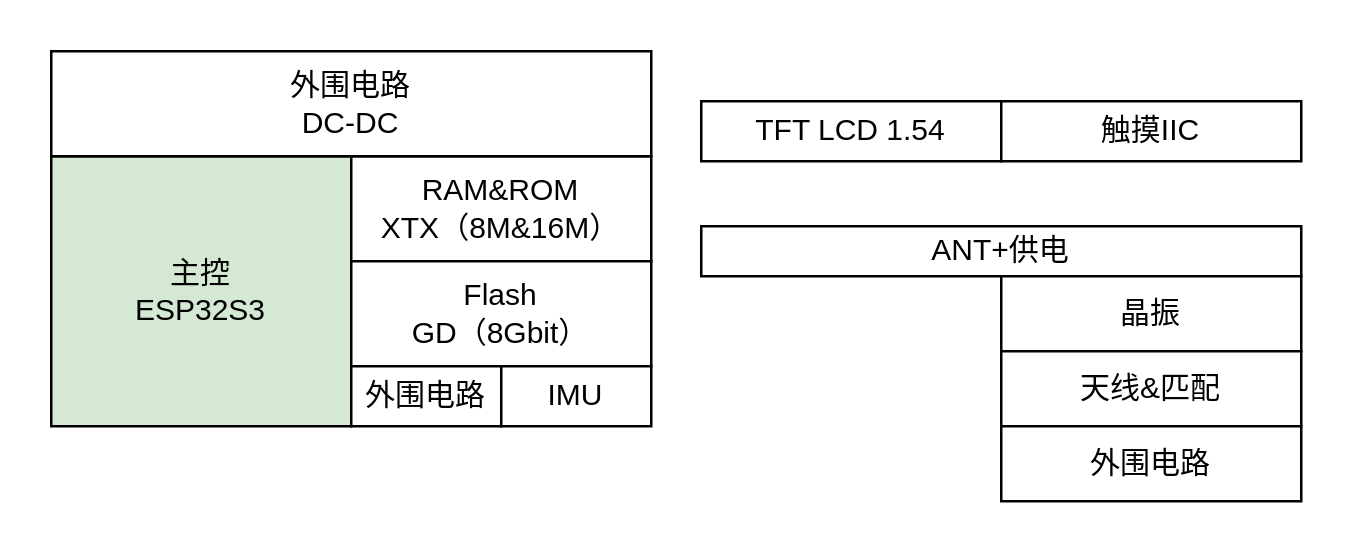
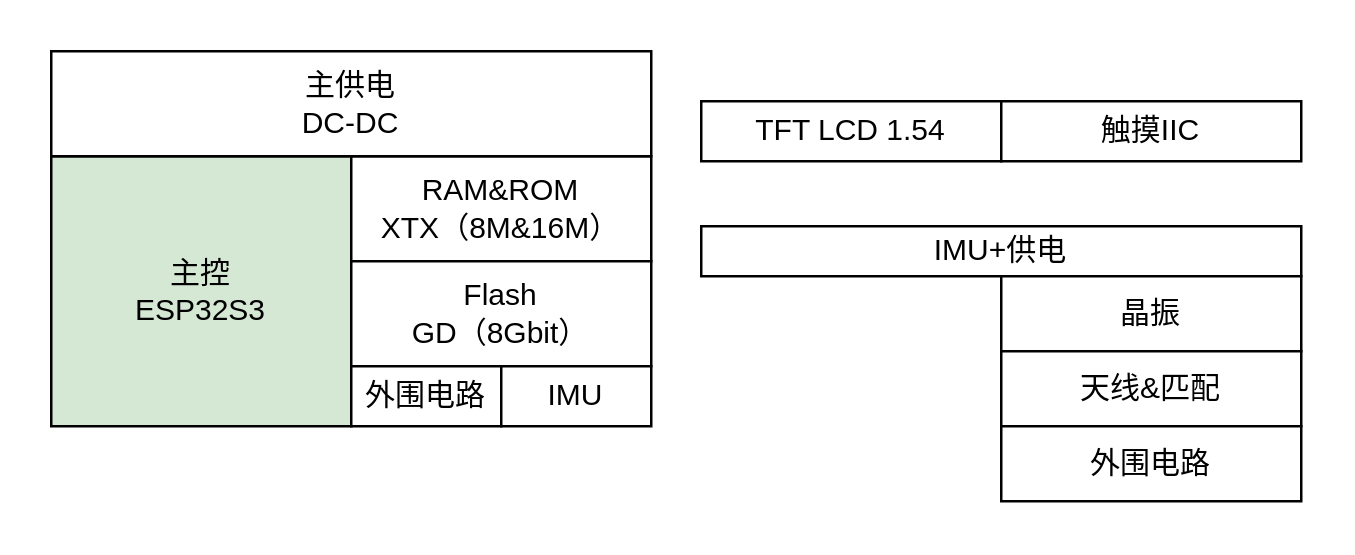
node "外围电路 DC-DC": label "外围电路 DC-DC" -> "主供电 DC-DC"
node "ANT+供电": label "ANT+供电" -> "IMU+供电"
